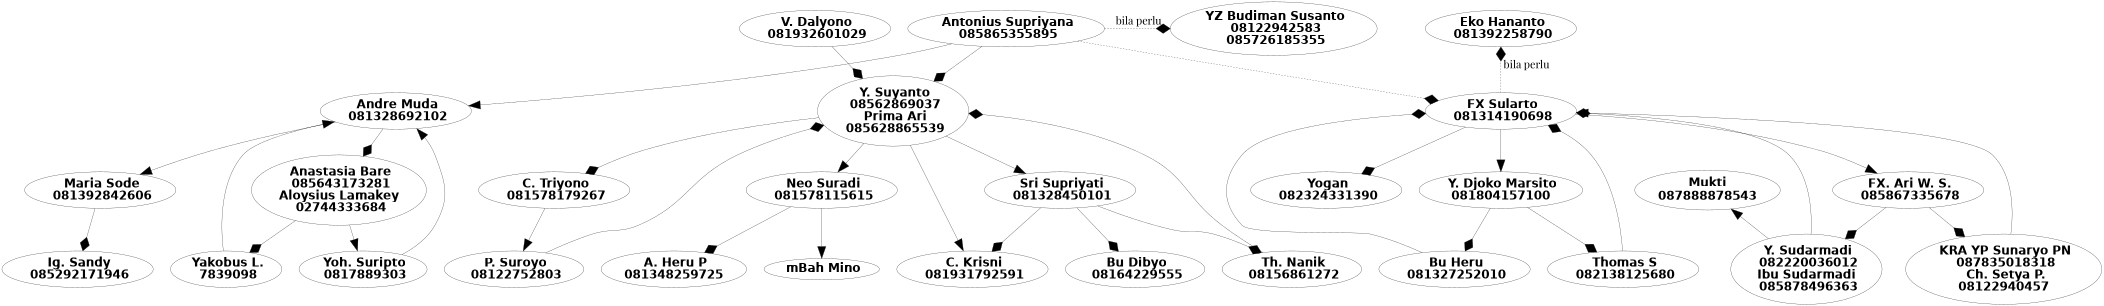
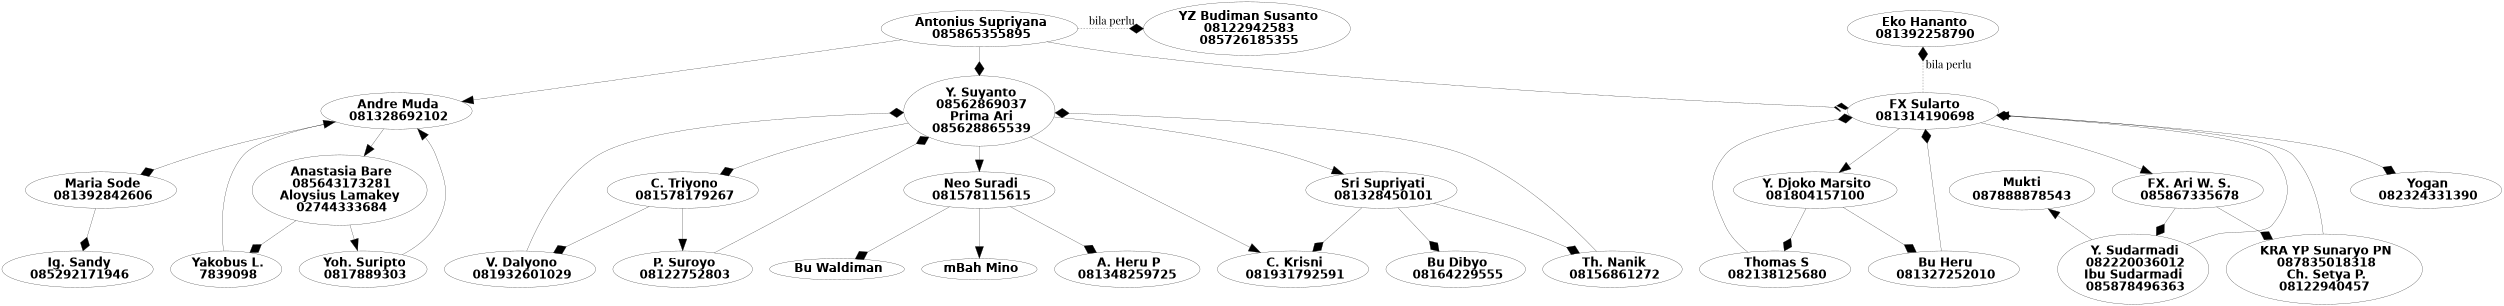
edge "Antonius Supriyana" -> "FX Sularto": style dashed -> solid
edge "Andre Muda" -> "Anastasia Bare": arrowhead diamond -> normal
edge "Andre Muda" -> "Maria Sode": arrowhead normal -> diamond
edge "C. Triyono" -> "V. Dalyono": added
node "Bu Waldiman": added
